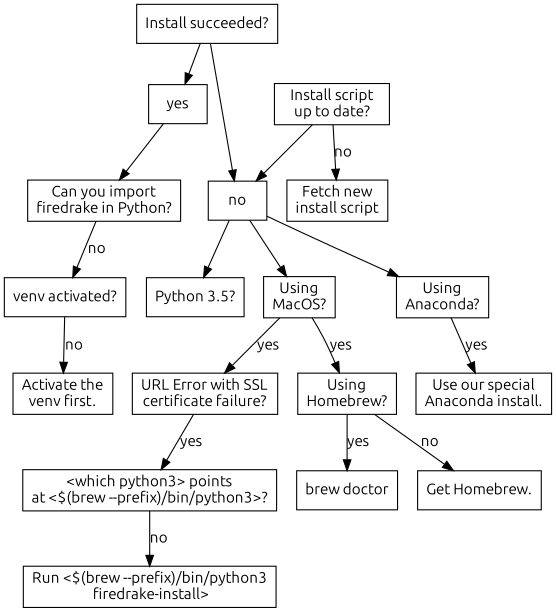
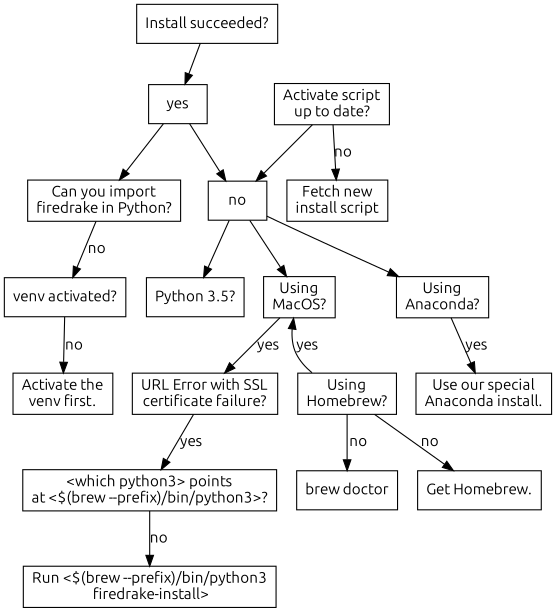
node "Install script up to date?": label "Install script up to date?" -> "Activate script up to date?"
edge "Install succeeded?" -> "no": now "yes" -> "no"
edge "Using MacOS?" -> "Using Homebrew?": reversed
edge "Using Homebrew?" -> "brew doctor": label "yes" -> "no"
